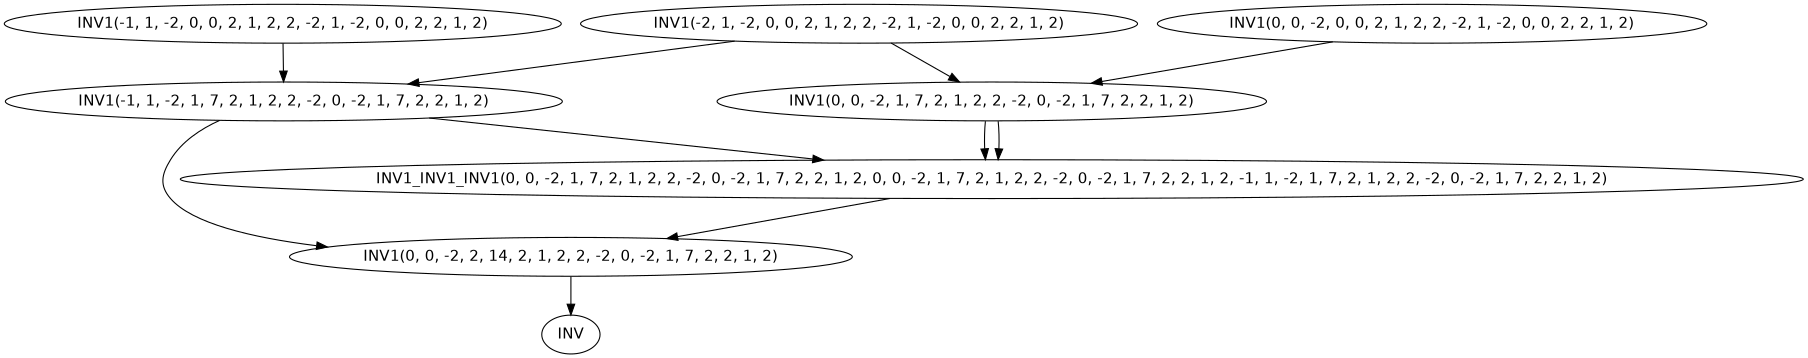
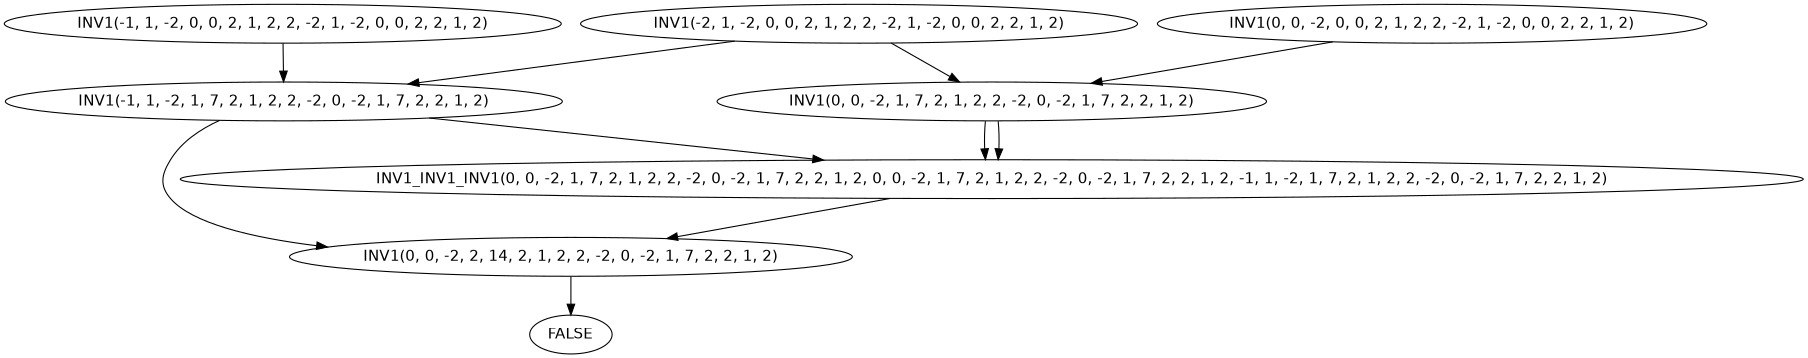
node "INV": label "INV" -> "FALSE"
